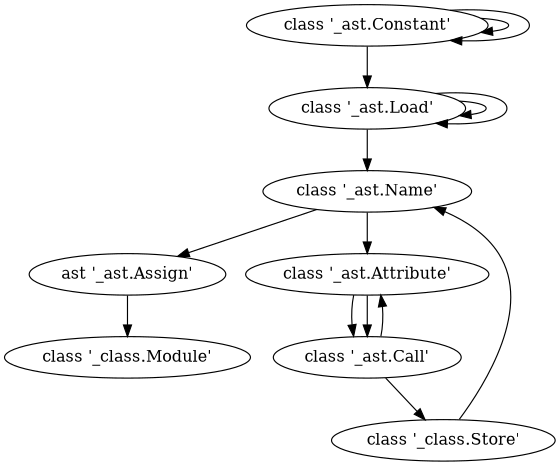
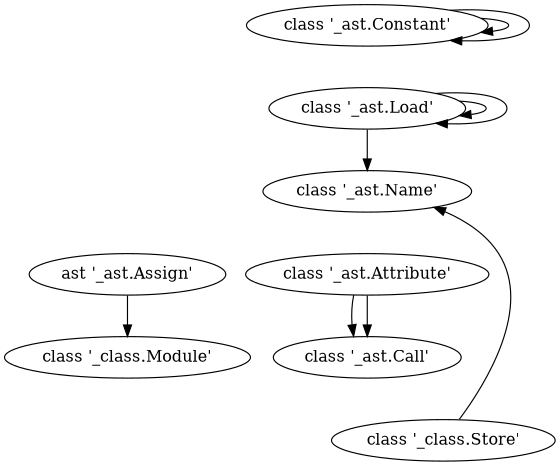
edge "class '_ast.Constant'" -> "class '_ast.Load'": removed
edge "class '_ast.Name'" -> "class '_ast.Attribute'": removed
edge "class '_ast.Name'" -> "ast '_ast.Assign'": removed
edge "class '_ast.Call'" -> "class '_ast.Attribute'": removed
edge "class '_ast.Call'" -> "class '_class.Store'": removed
